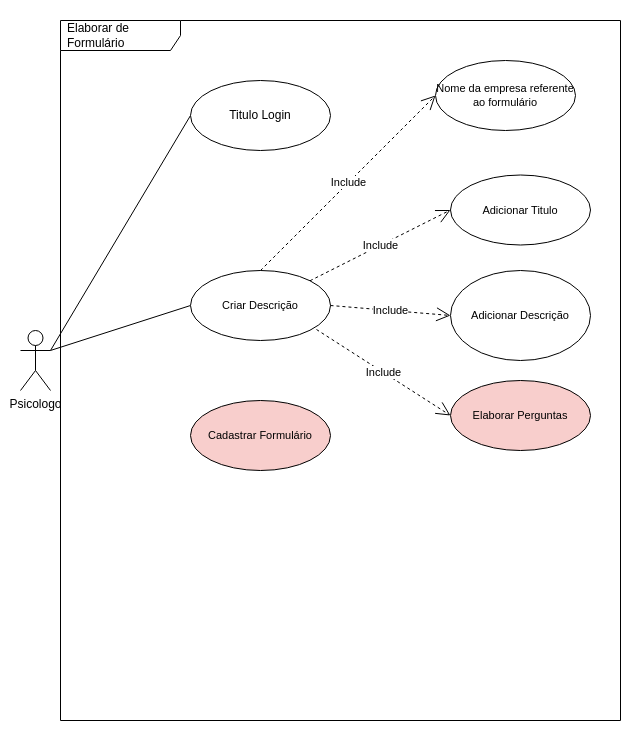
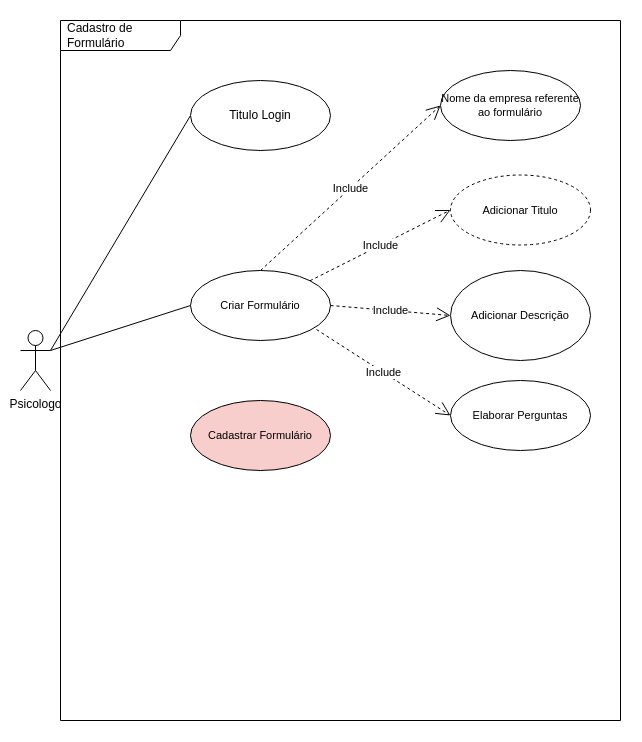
node "Elaborar de Formulário": label "Elaborar de Formulário" -> "Cadastro de Formulário"
node "Nome da empresa referente ao formulário": moved (506, 96) -> (511, 106)
node "Adicionar Titulo": style solid -> dashed
node "Criar Descrição": label "Criar Descrição" -> "Criar Formulário"
node "Elaborar Perguntas": fillcolor #f8cecc -> #ffffff
